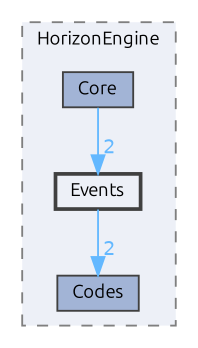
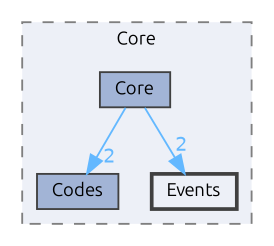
cluster "HorizonEngine": label "HorizonEngine" -> "Core"
edge "Events" -> "Codes": now "Core" -> "Codes"
